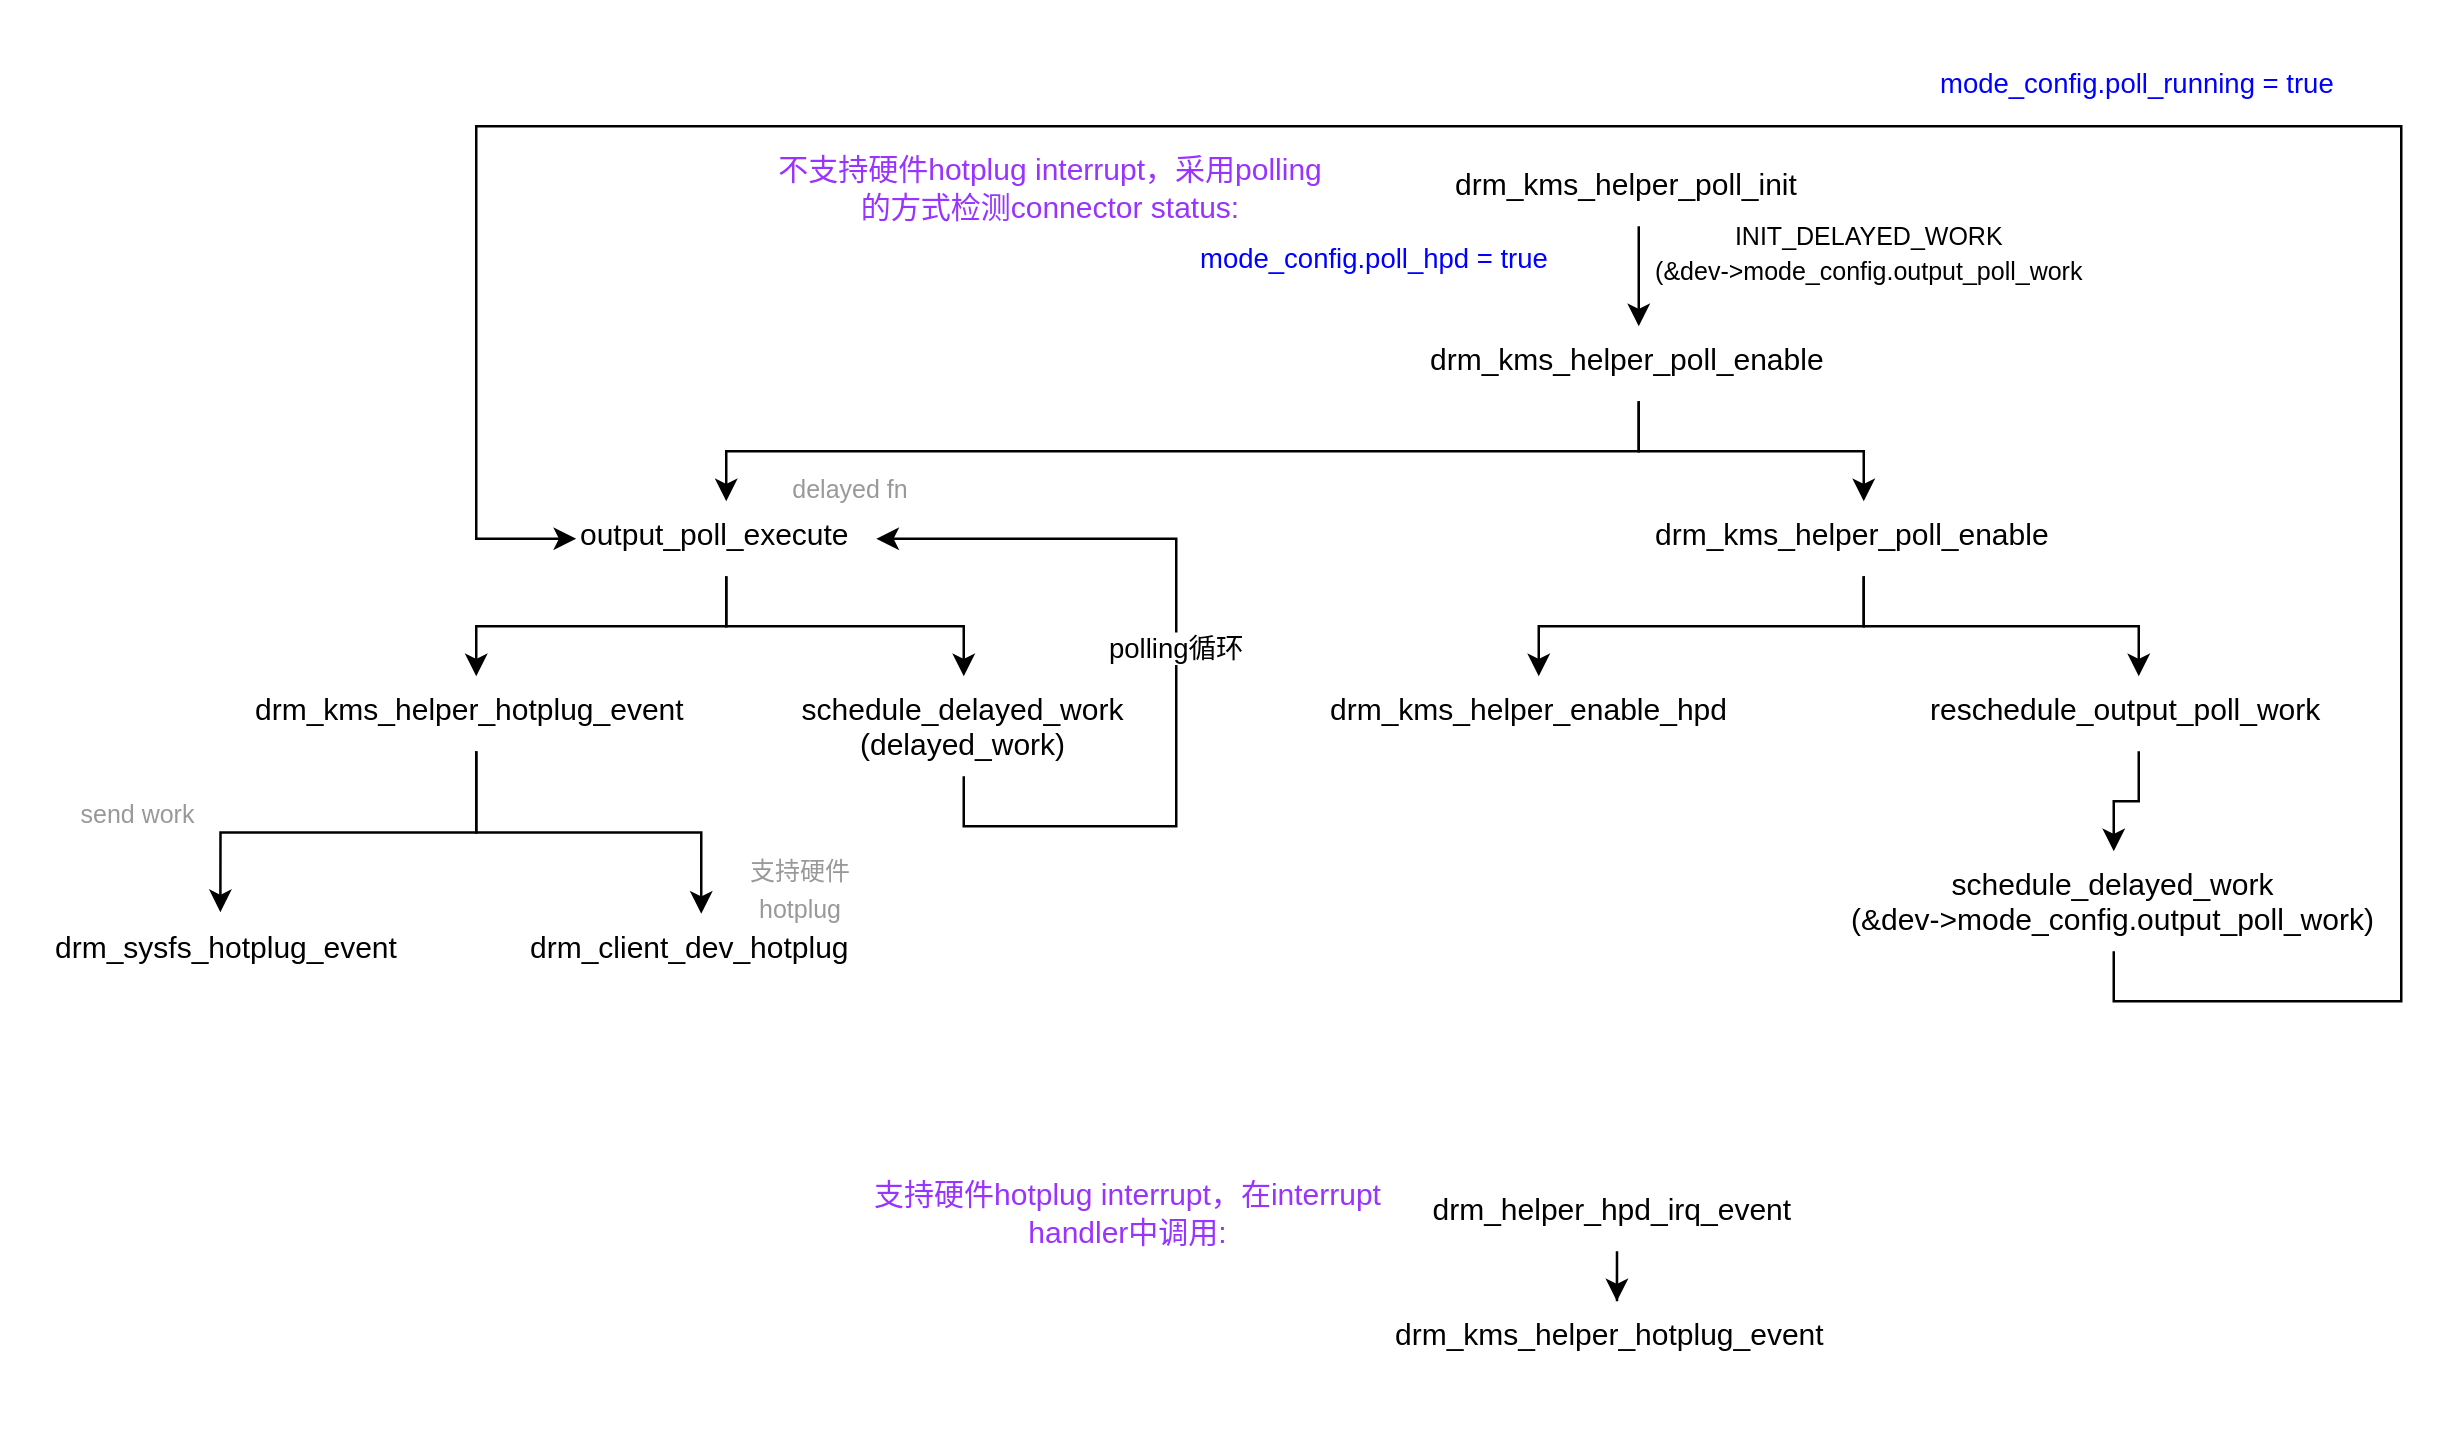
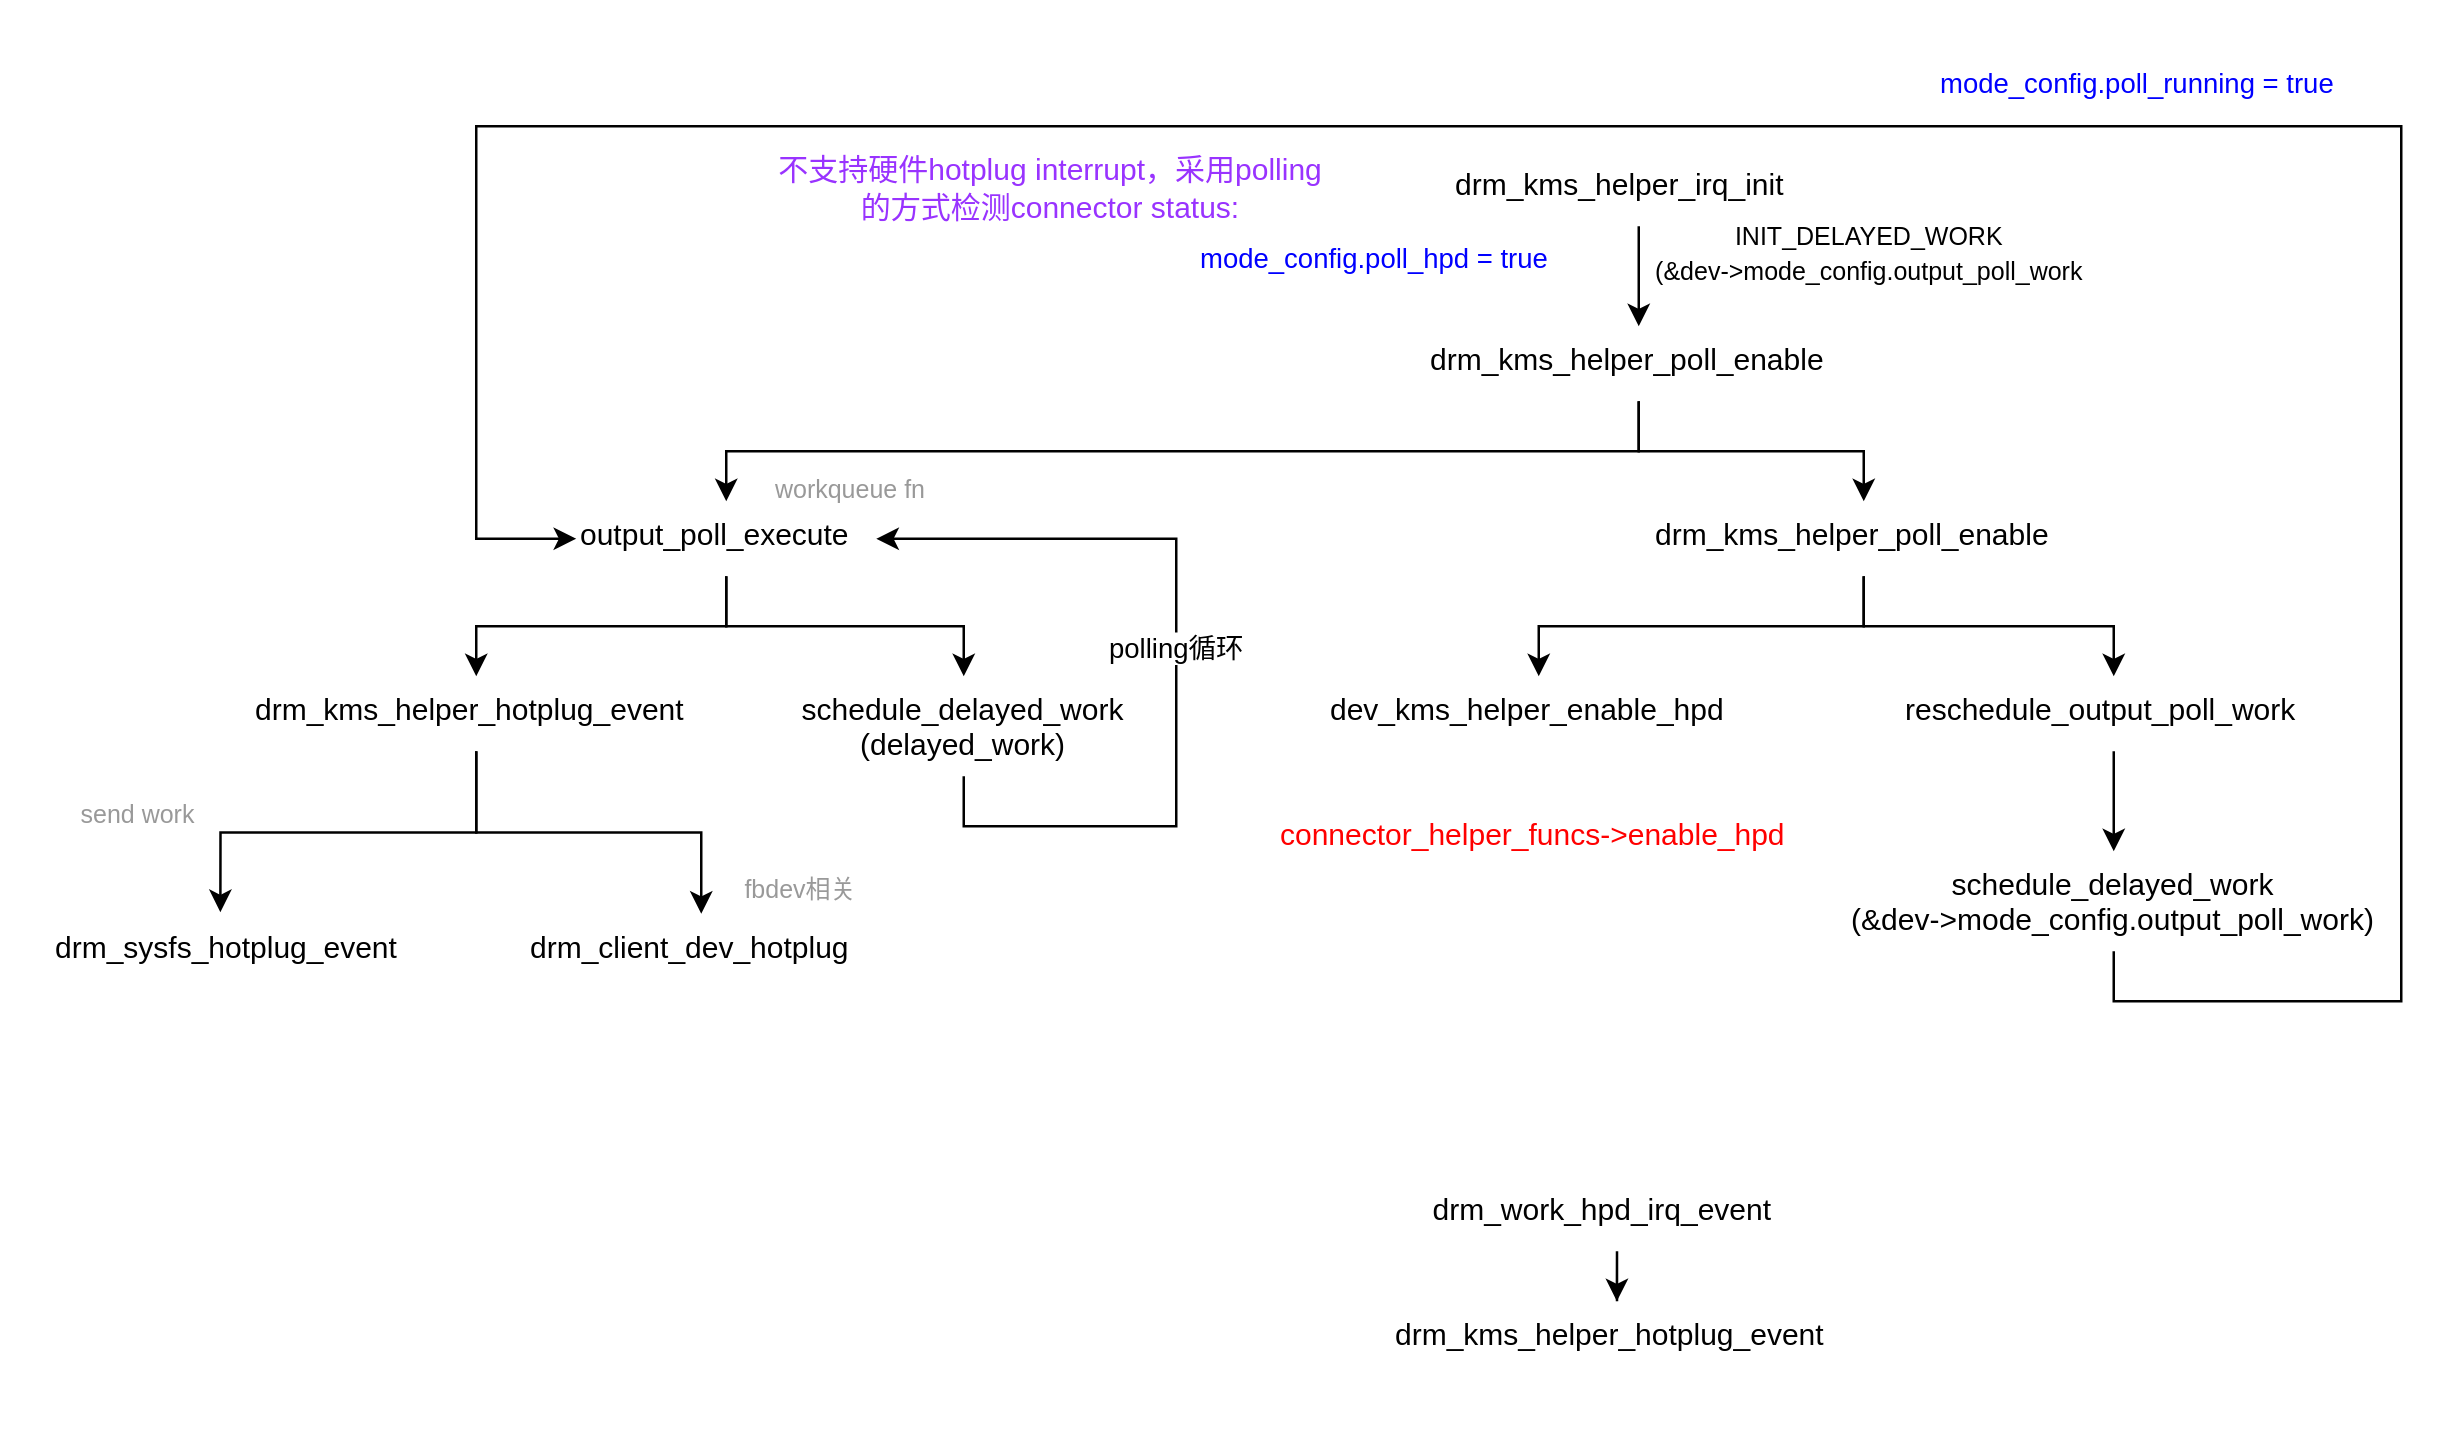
node "drm_kms_helper_poll_init": label "drm_kms_helper_poll_init" -> "drm_kms_helper_irq_init"
node "delayed fn": label "delayed fn" -> "workqueue fn"
node "drm_kms_helper_enable_hpd": label "drm_kms_helper_enable_hpd" -> "dev_kms_helper_enable_hpd"
node "reschedule_output_poll_work": moved (2139, 714) -> (2114, 714)
node "connector_helper_funcs->enable_hpd": added
node "支持硬件hotplug": label "支持硬件hotplug" -> "fbdev相关"
node "支持硬件hotplug interrupt，在interrupt handler中调用:": removed
node "drm_helper_hpd_irq_event": label "drm_helper_hpd_irq_event" -> "drm_work_hpd_irq_event"
